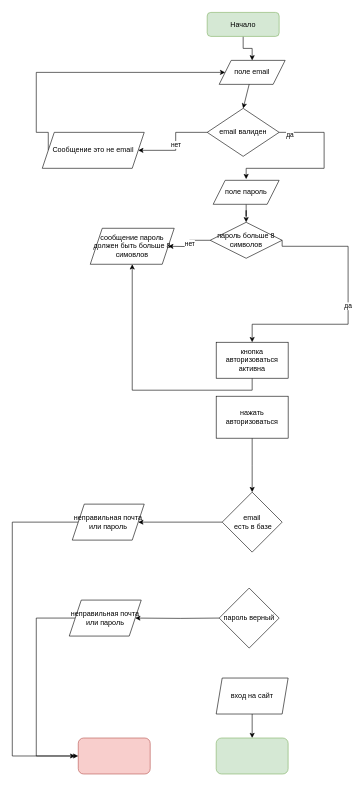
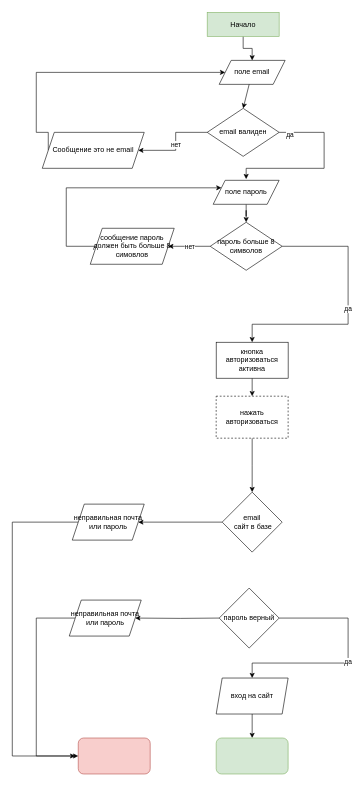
node "Начало": shape rounded rectangle -> rectangle
edge "сообщение пароль должен быть больше 8 симовлов" -> "поле пароль": added
node "пароль больше 8 символов": size 72x36 -> 72x48
edge "кнопка авторизоваться активна" -> "сообщение пароль должен быть больше 8 симовлов": now "кнопка авторизоваться активна" -> "нажать авторизоваться"
node "нажать авторизоваться": style solid -> dashed
node "email есть в базе": label "email есть в базе" -> "email сайт в базе"
edge "пароль верный" -> "вход на сайт": added, label "да"
